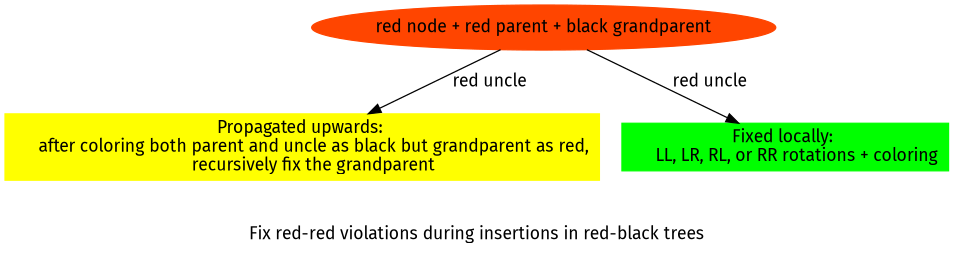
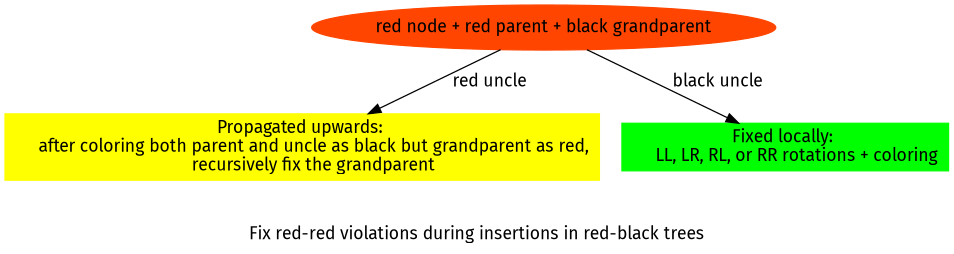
edge "red node + red parent + black grandparent" -> "Fixed locally: LL, LR, RL, or RR rotations + coloring": label "red uncle" -> "black uncle"
